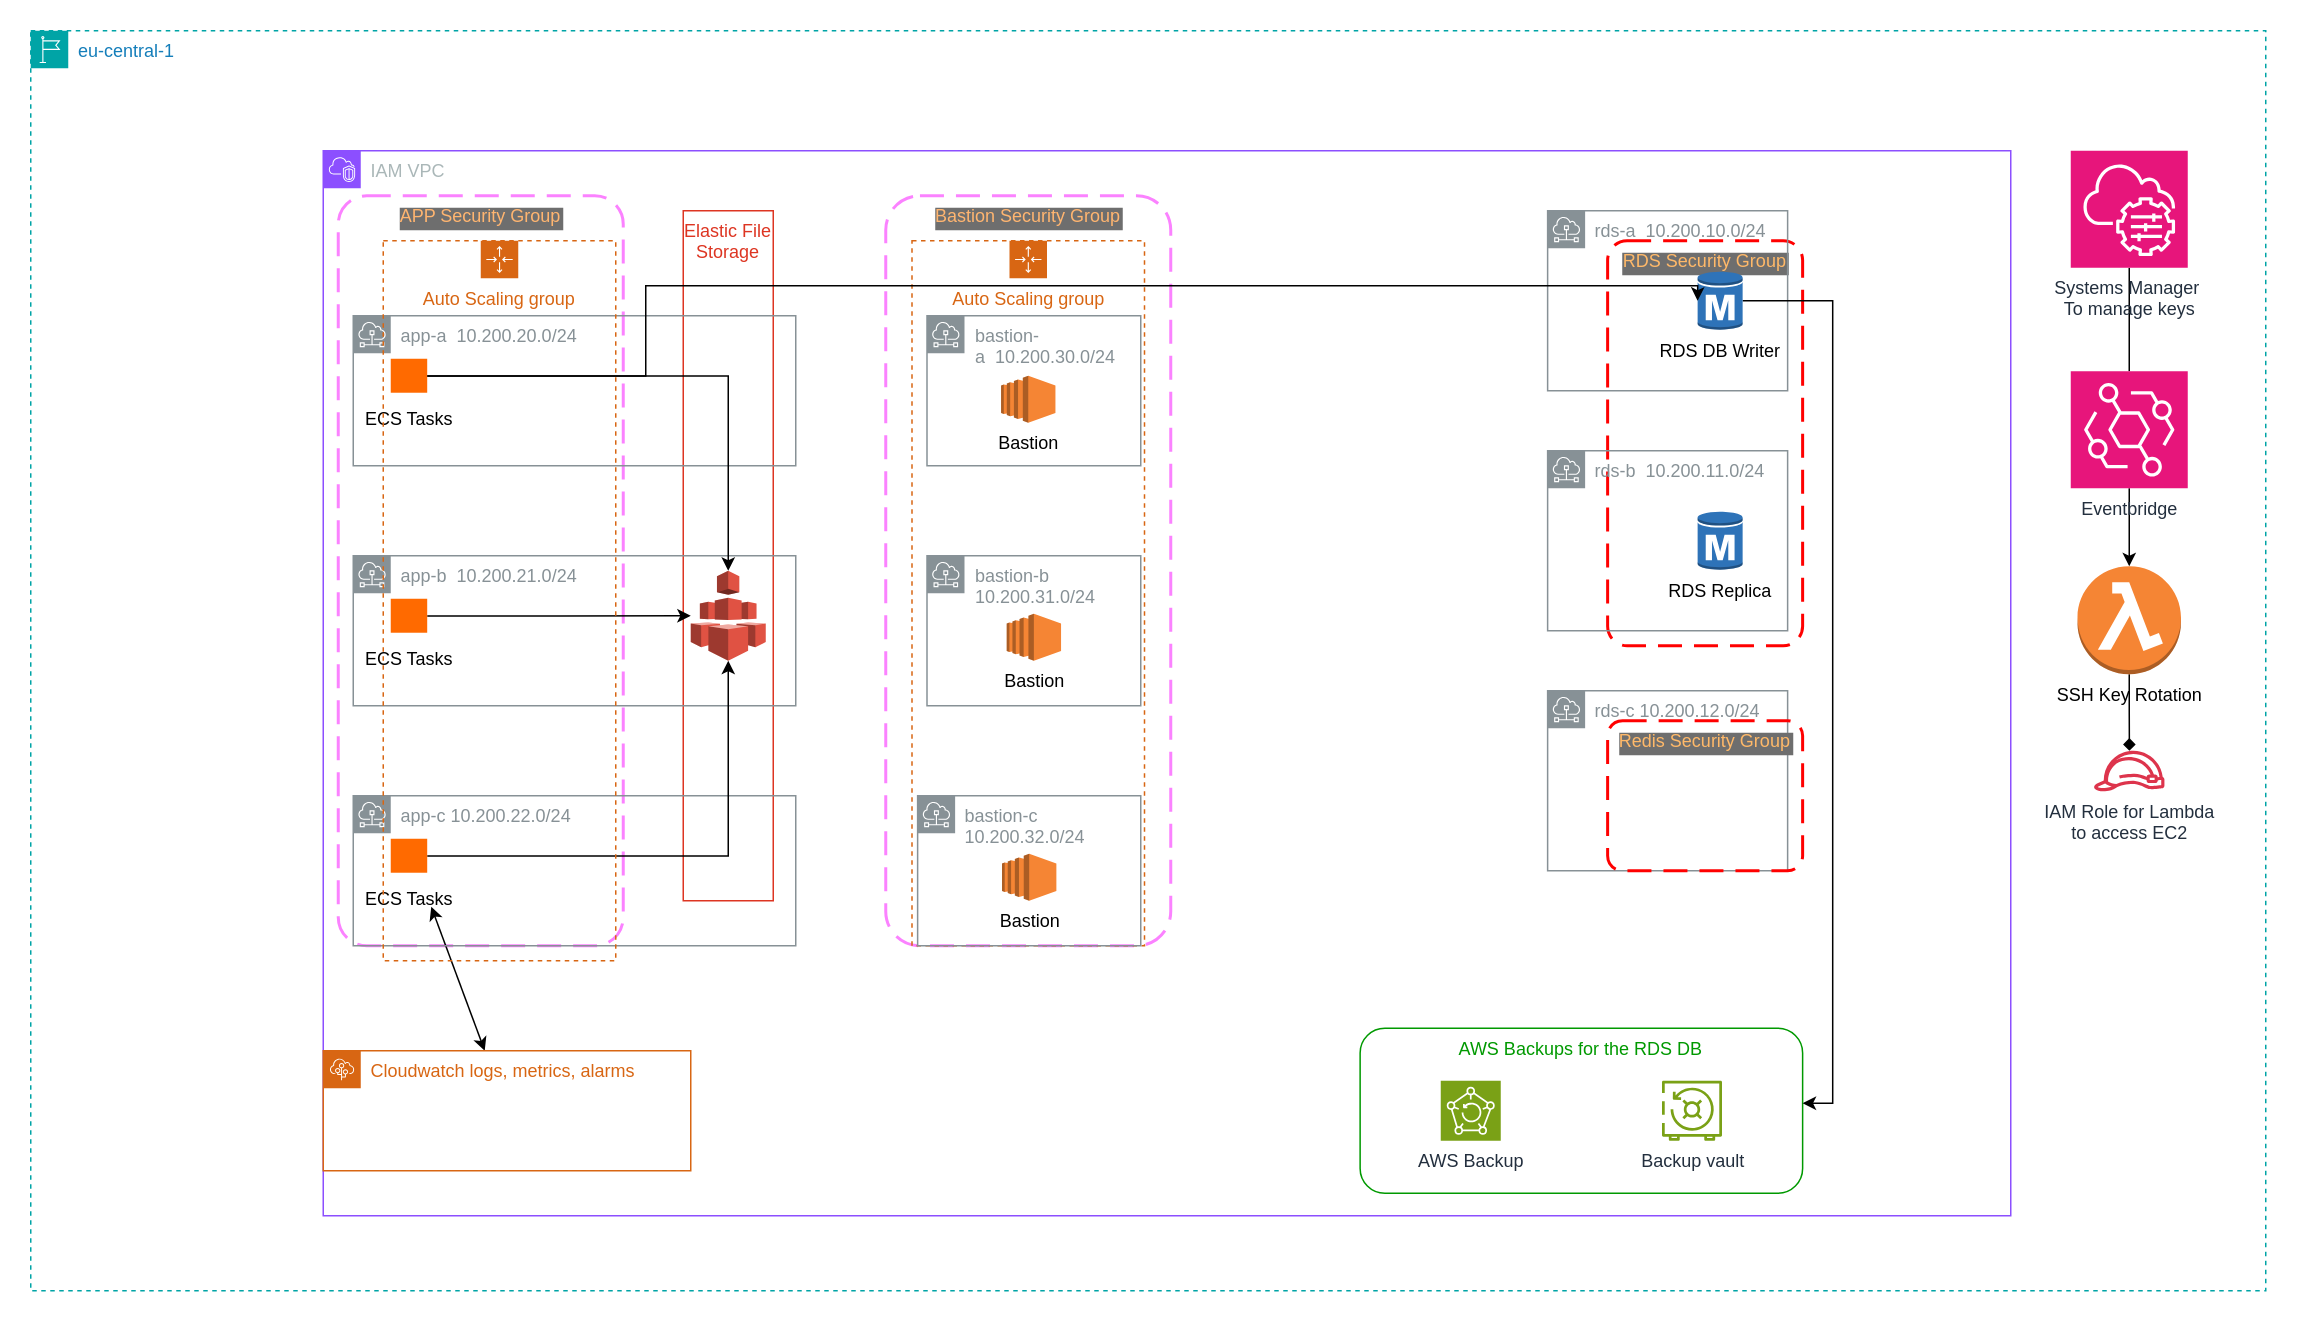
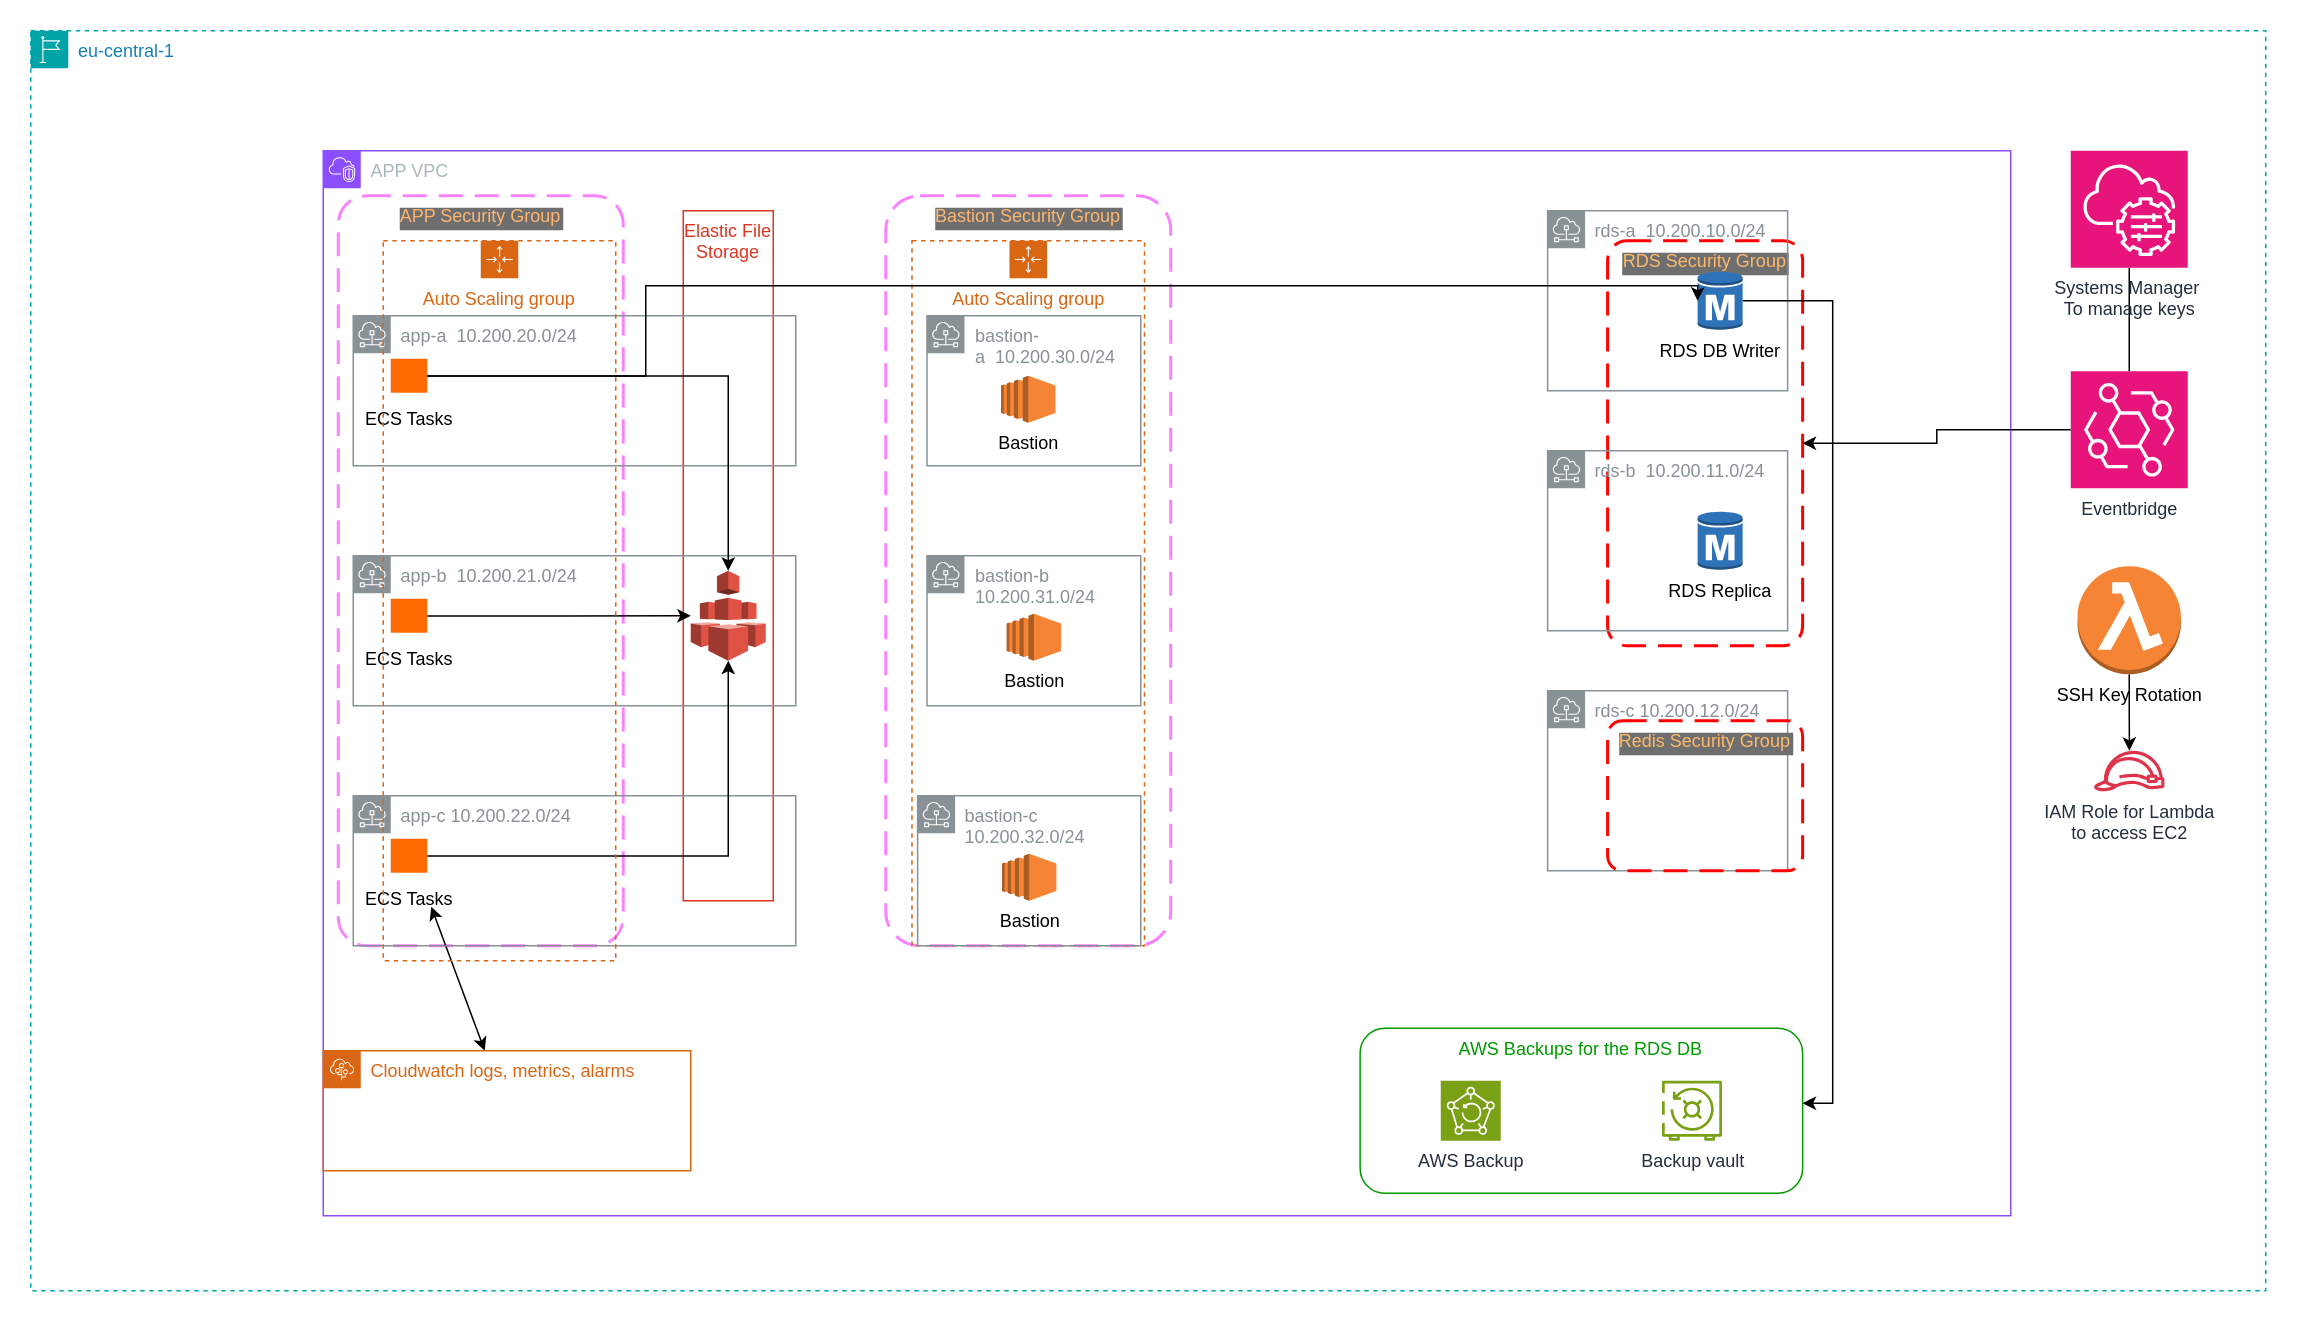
node "IAM VPC": label "IAM VPC" -> "APP VPC"
edge "Eventbridge" -> "SSH Key Rotation": now "Eventbridge" -> "RDS Security Group"
edge "SSH Key Rotation" -> "IAM Role for Lambda to access EC2": arrowhead diamond -> classic
